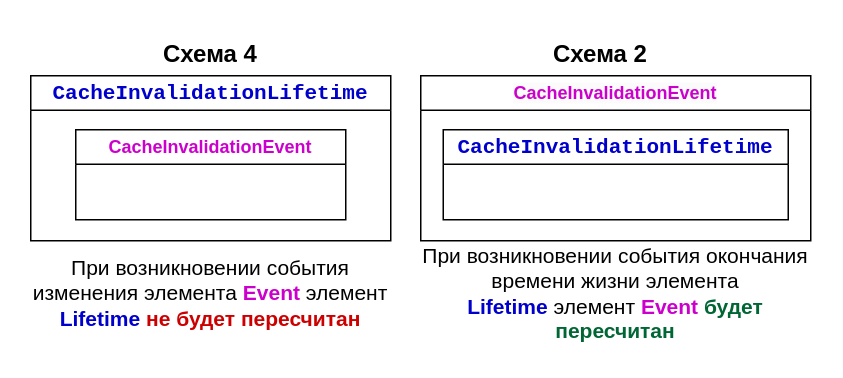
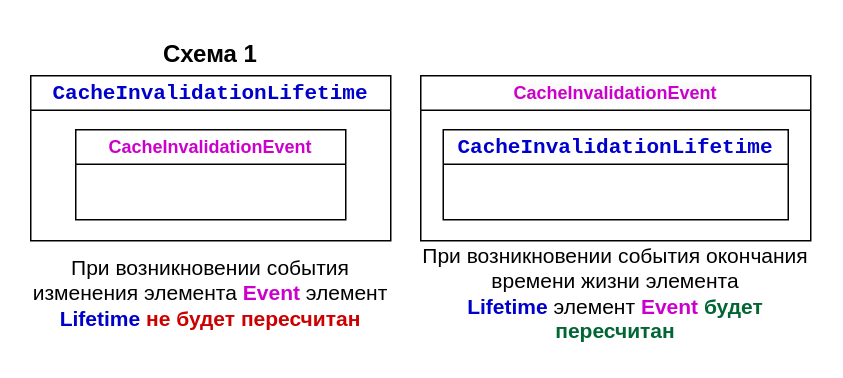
node "Схема 4": label "Схема 4" -> "Схема 1"
node "Схема 2": removed
